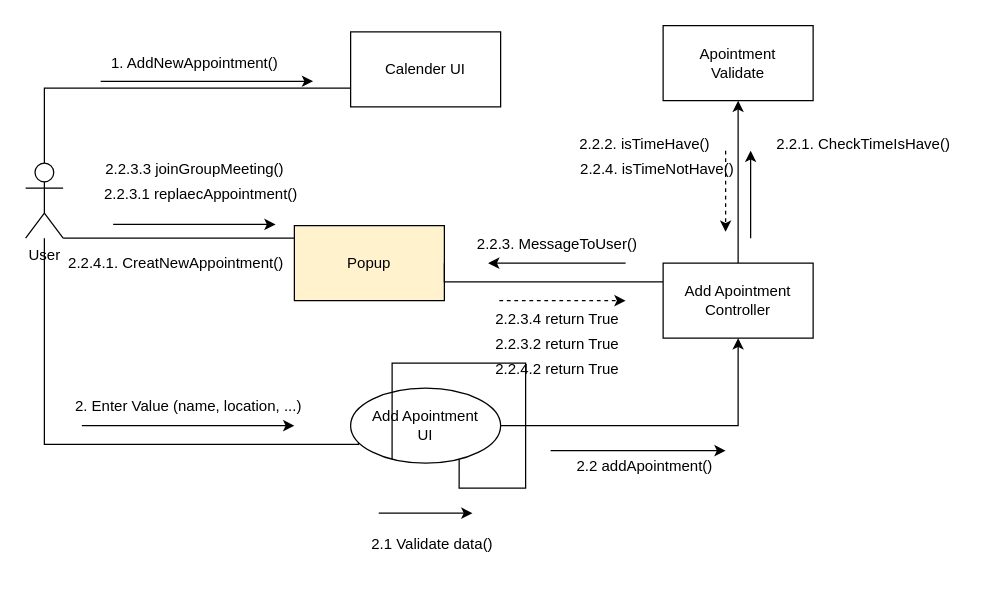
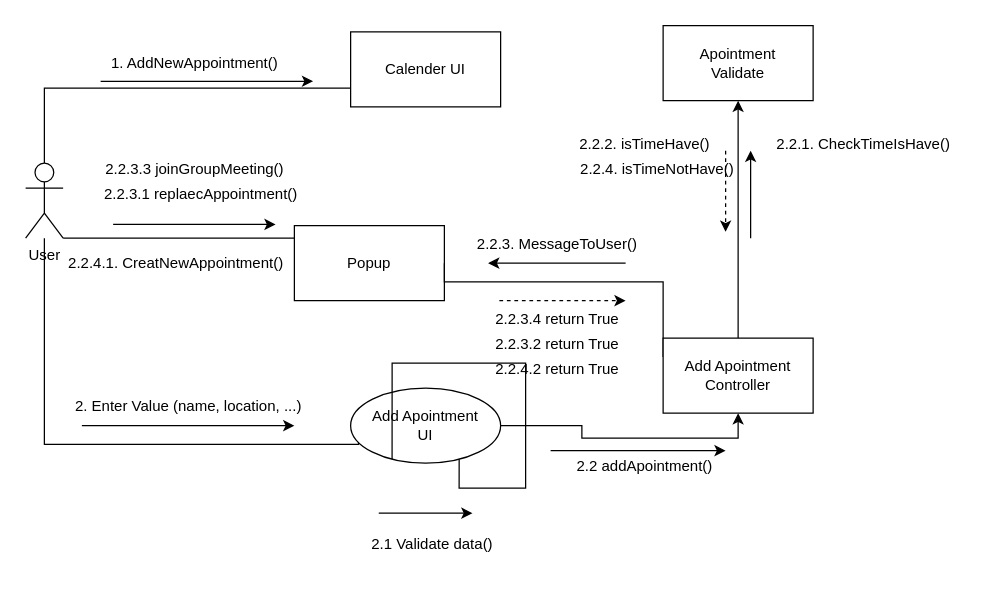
node "Popup": fillcolor #fff2cc -> #ffffff
node "Add Apointment Controller": moved (738, 301) -> (738, 376)
